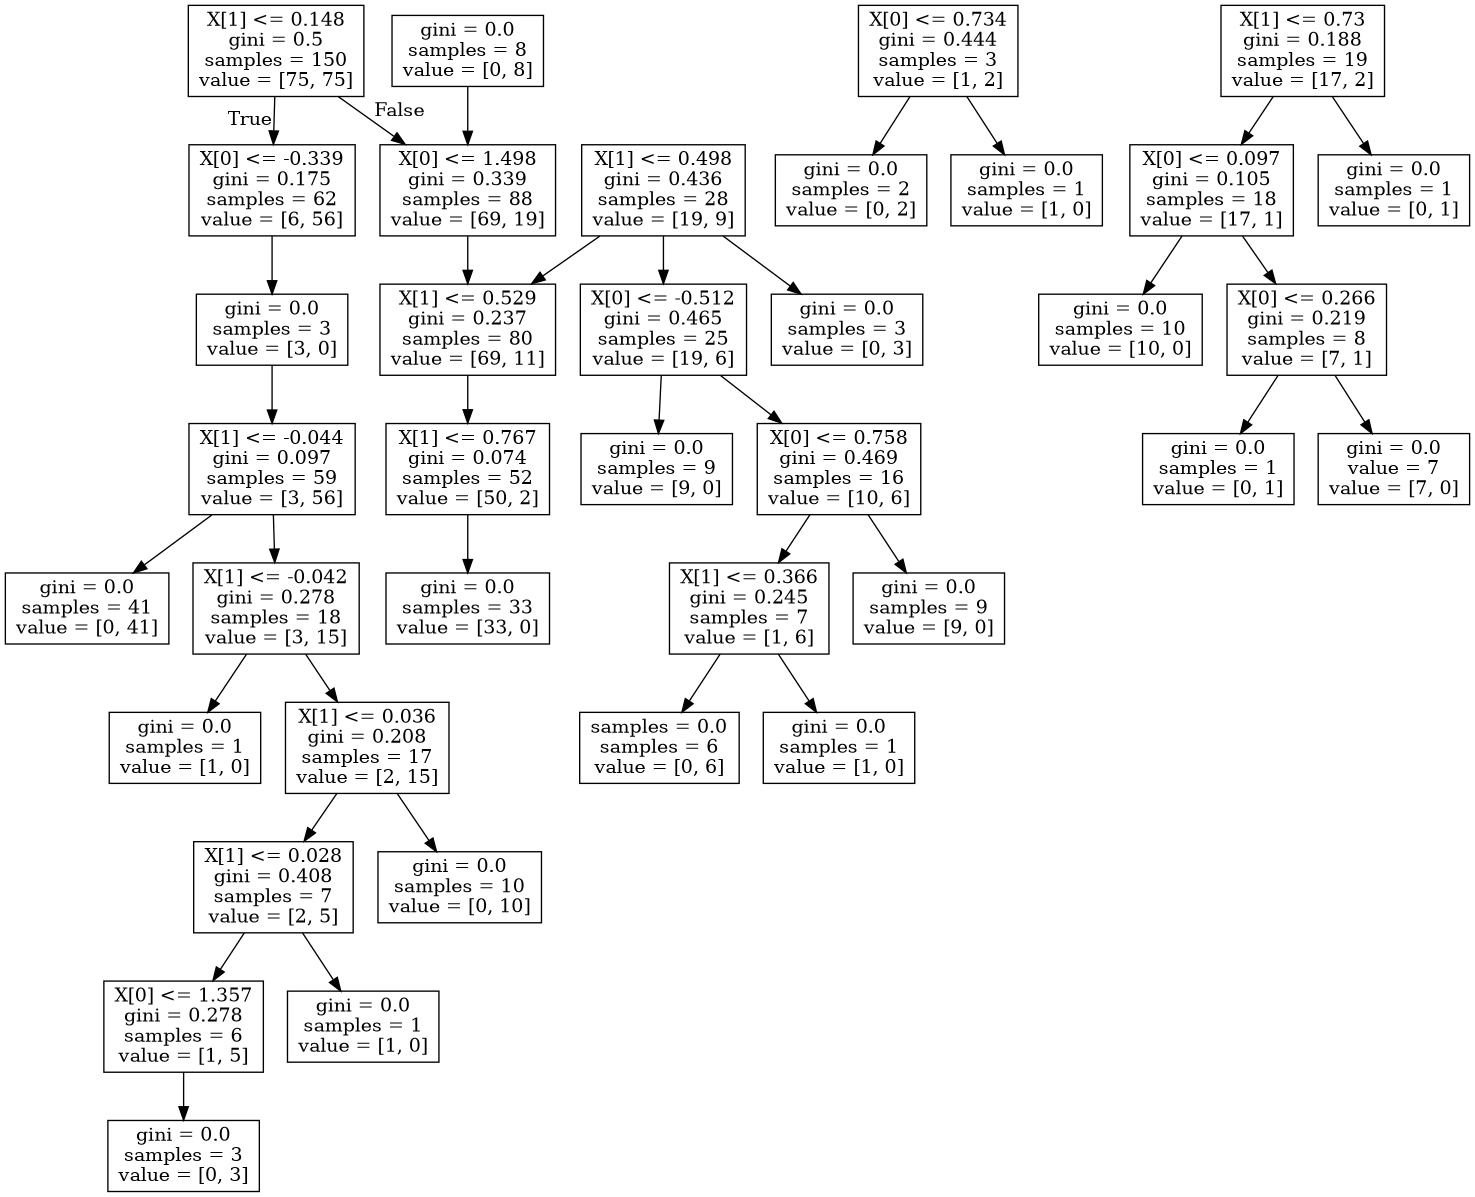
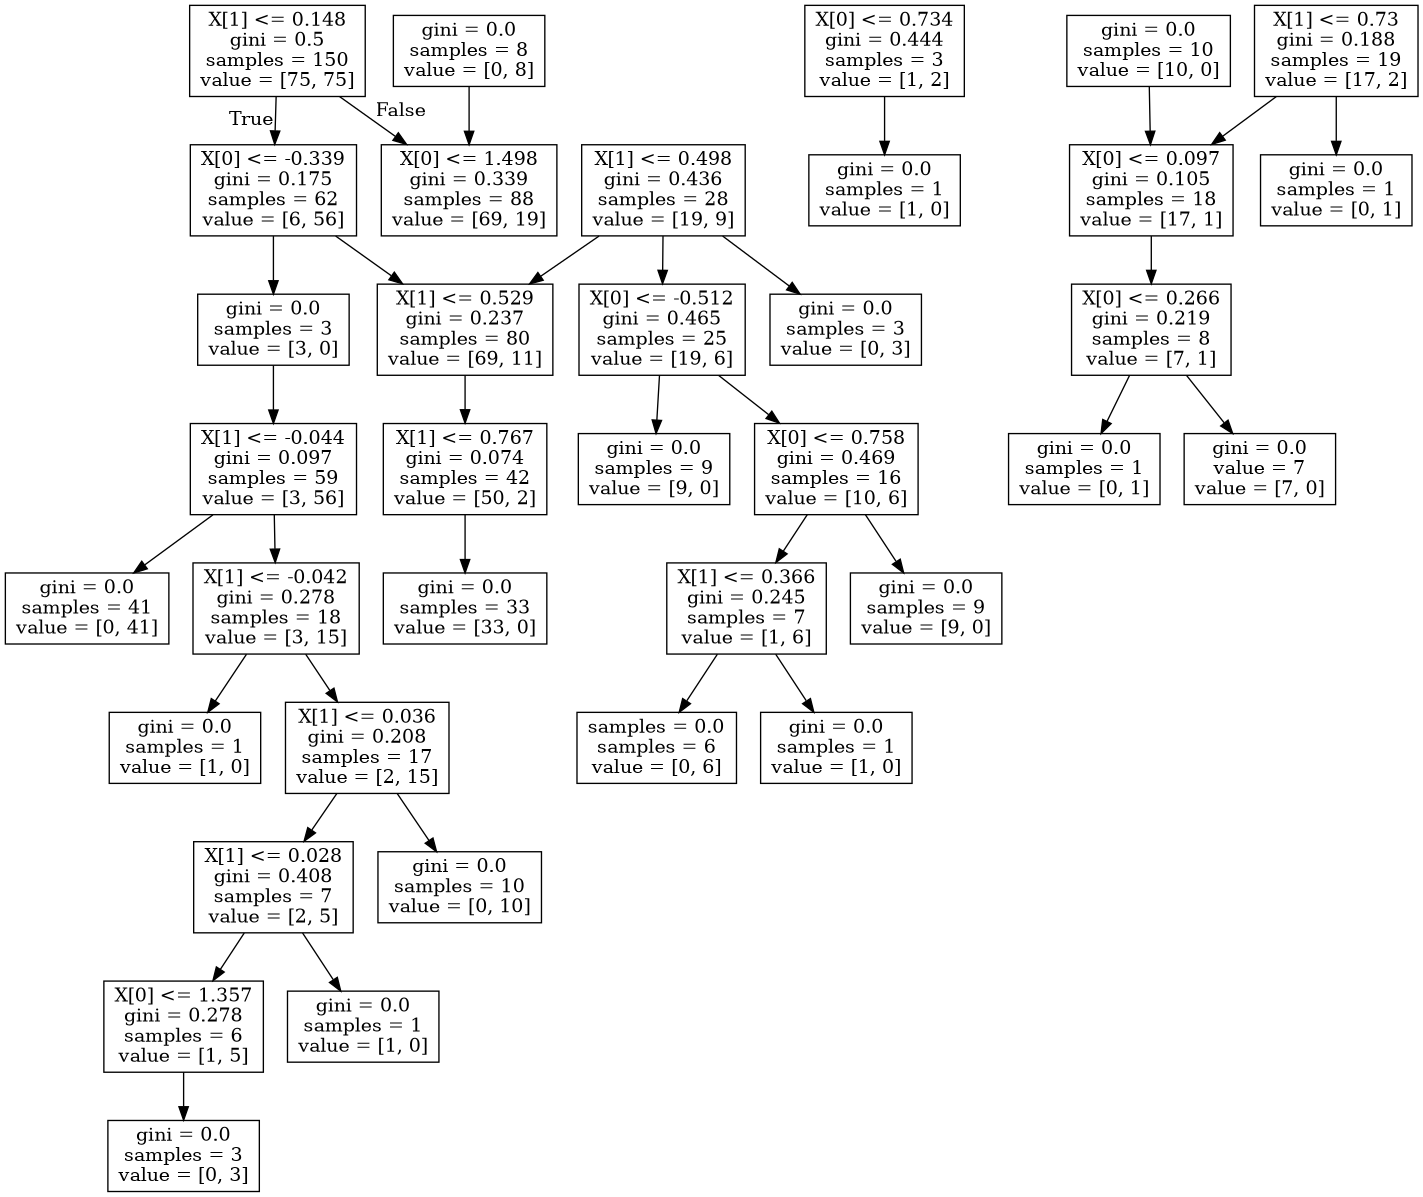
node "gini = 0.0 samples = 2 value = [0, 2]": removed
edge "X[0] <= 1.498 gini = 0.339 samples = 88 value = [69, 19]" -> "X[1] <= 0.529 gini = 0.237 samples = 80 value = [69, 11]": now "X[0] <= -0.339 gini = 0.175 samples = 62 value = [6, 56]" -> "X[1] <= 0.529 gini = 0.237 samples = 80 value = [69, 11]"
edge "X[0] <= 0.097 gini = 0.105 samples = 18 value = [17, 1]" -> "gini = 0.0 samples = 10 value = [10, 0]": reversed
node "X[1] <= 0.767 gini = 0.074 samples = 52 value = [50, 2]": label "X[1] <= 0.767 gini = 0.074 samples = 52 value = [50, 2]" -> "X[1] <= 0.767 gini = 0.074 samples = 42 value = [50, 2]"
